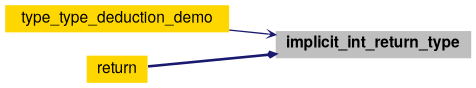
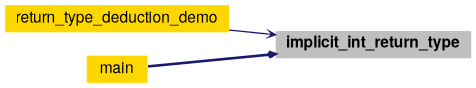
node "type_type_deduction_demo": label "type_type_deduction_demo" -> "return_type_deduction_demo"
node "return": label "return" -> "main"
